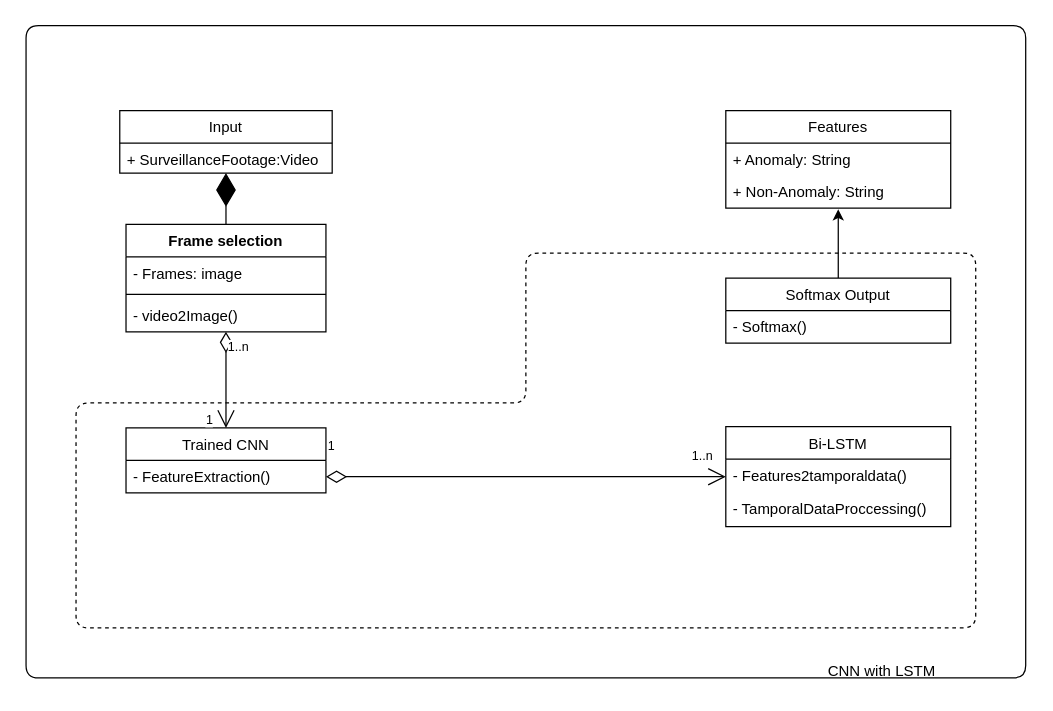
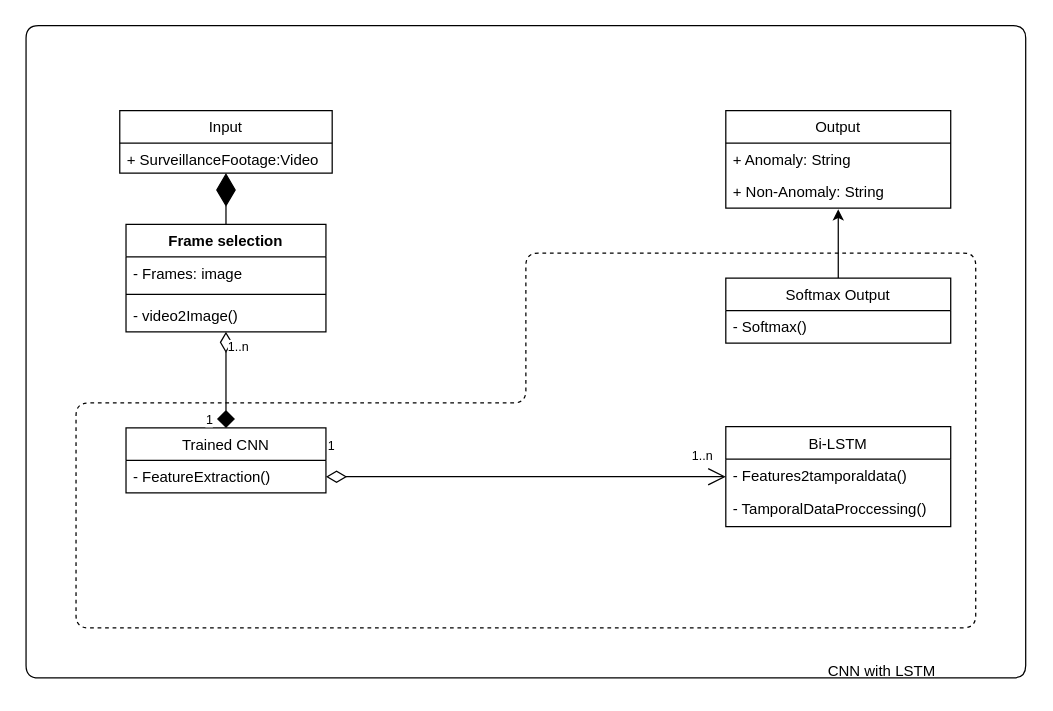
node "Features": label "Features" -> "Output"
edge "Frame selection" -- "Trained CNN": arrowhead open -> diamond
